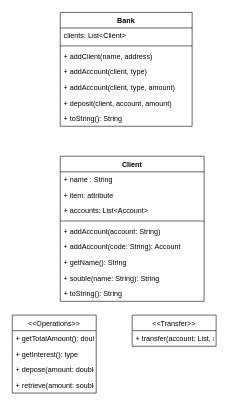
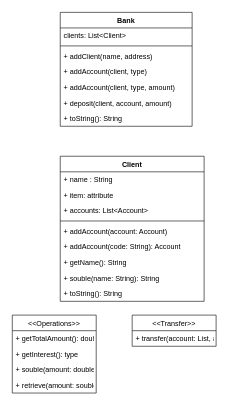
node "+ addAccount(account: String)": label "+ addAccount(account: String)" -> "+ addAccount(account: Account)"
node "+ depose(amount: double)": label "+ depose(amount: double)" -> "+ souble(amount: double)"
